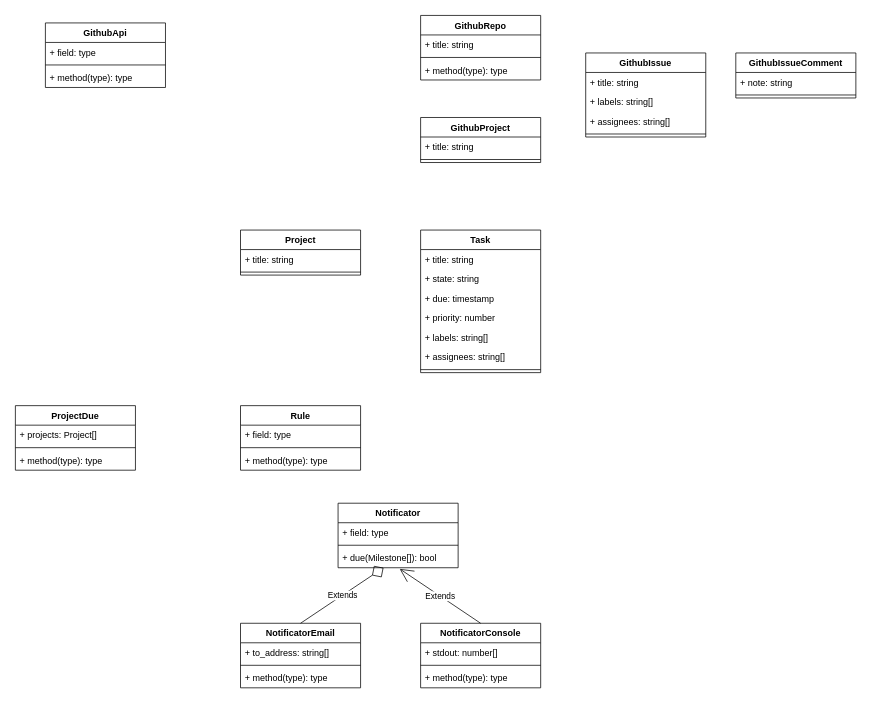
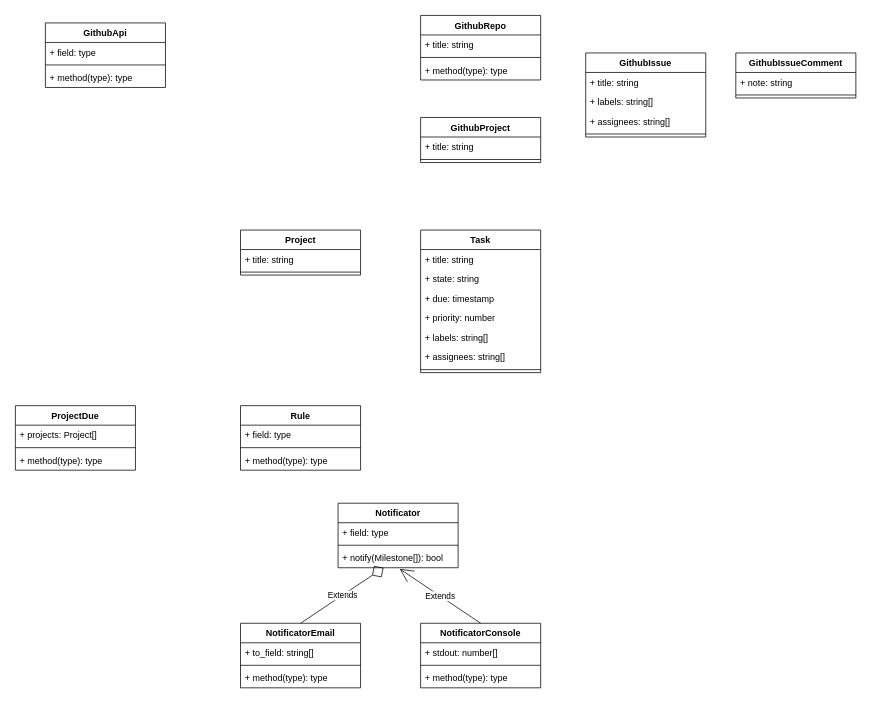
node "+ due(Milestone[]): bool": label "+ due(Milestone[]): bool" -> "+ notify(Milestone[]): bool"
node "+ to_address: string[]": label "+ to_address: string[]" -> "+ to_field: string[]"
